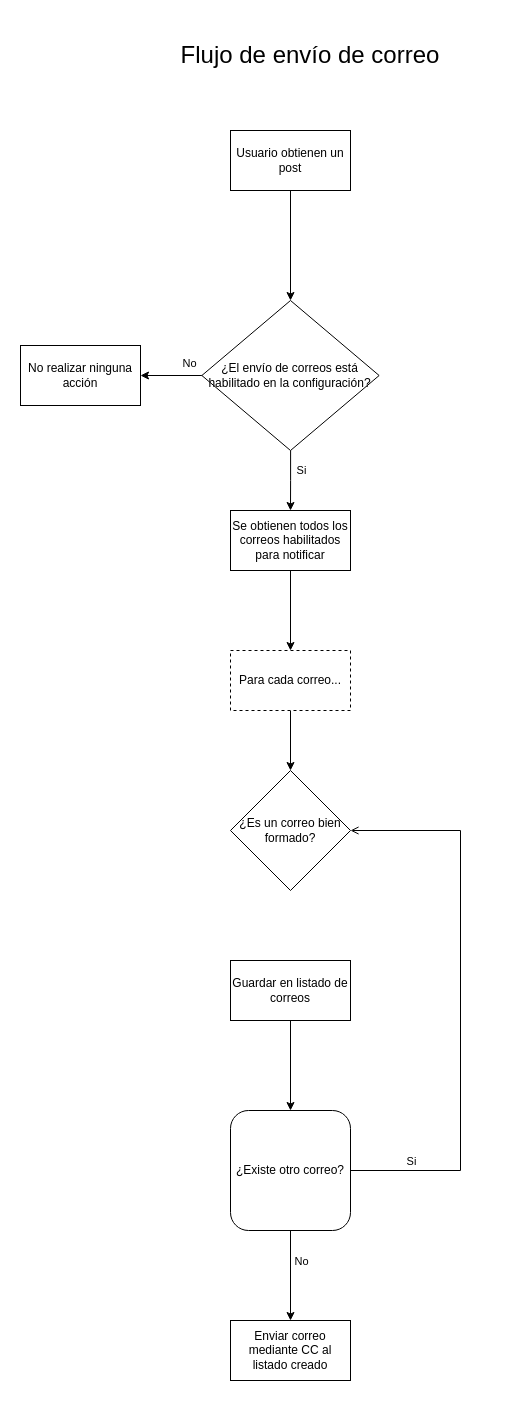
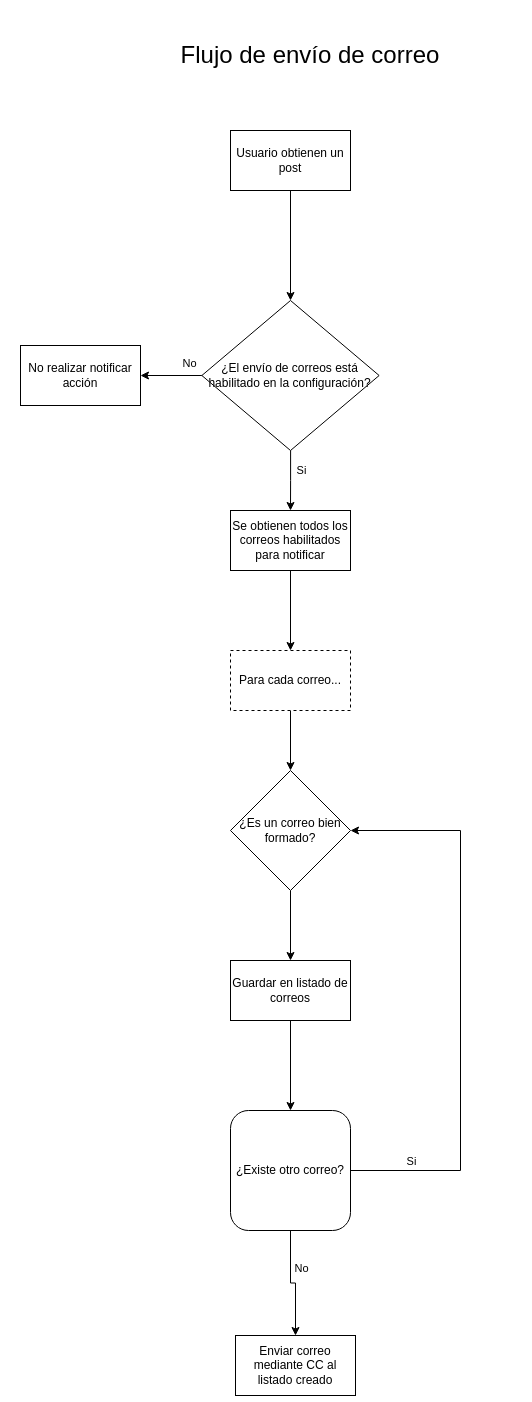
node "No realizar ninguna acción": label "No realizar ninguna acción" -> "No realizar notificar acción"
edge "¿Existe otro correo?" -> "¿Es un correo bien formado?": arrowhead open -> classic
edge "¿Es un correo bien formado?" -> "Guardar en listado de correos": added
node "Enviar correo mediante CC al listado creado": moved (291, 1351) -> (296, 1366)
